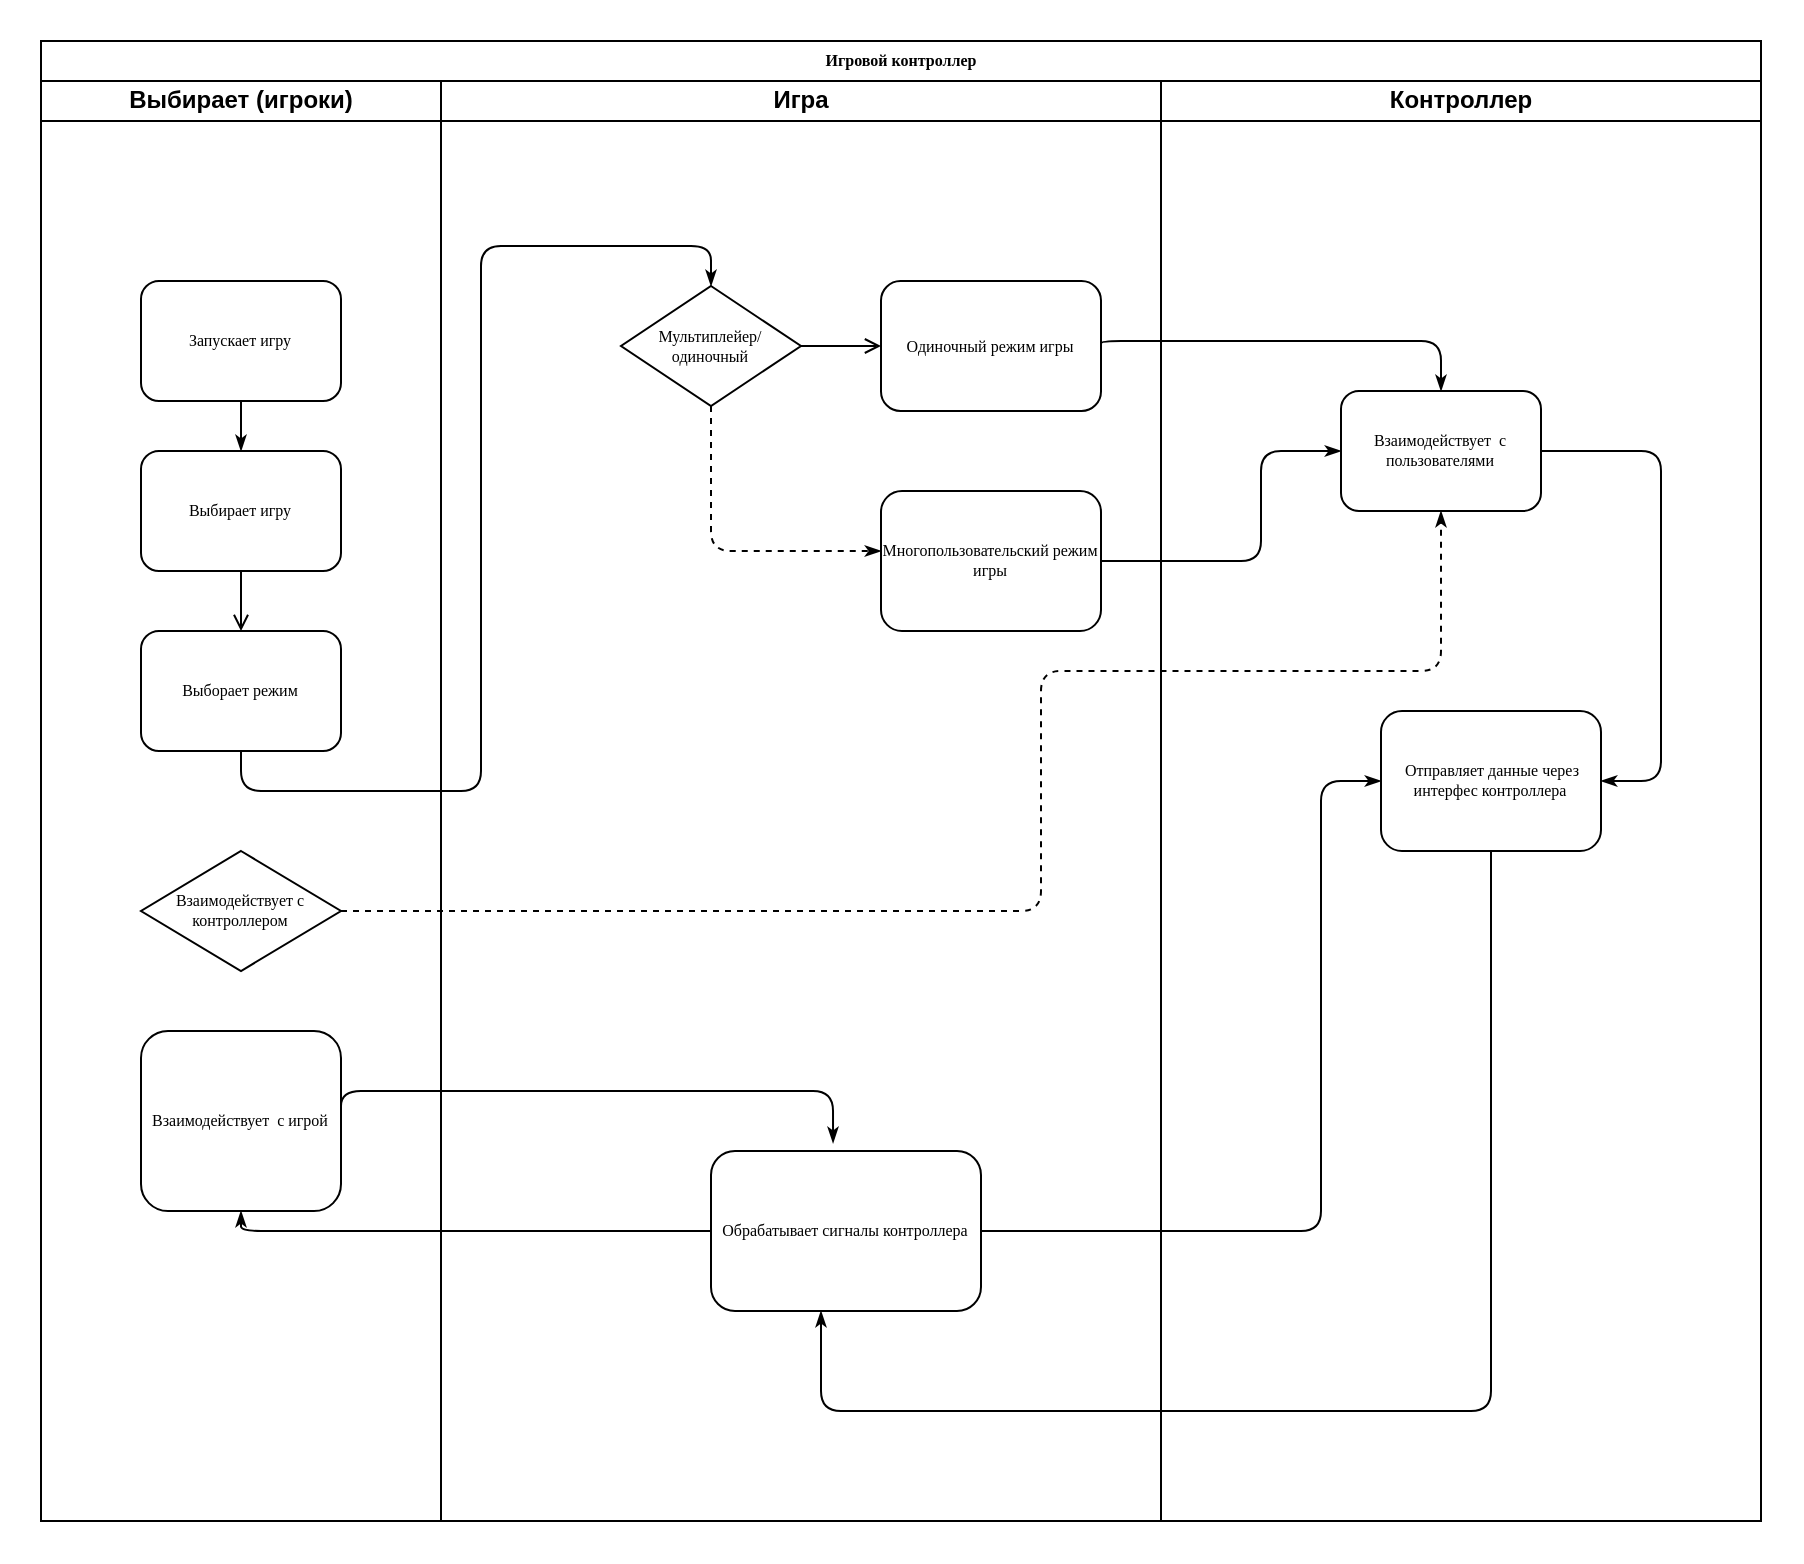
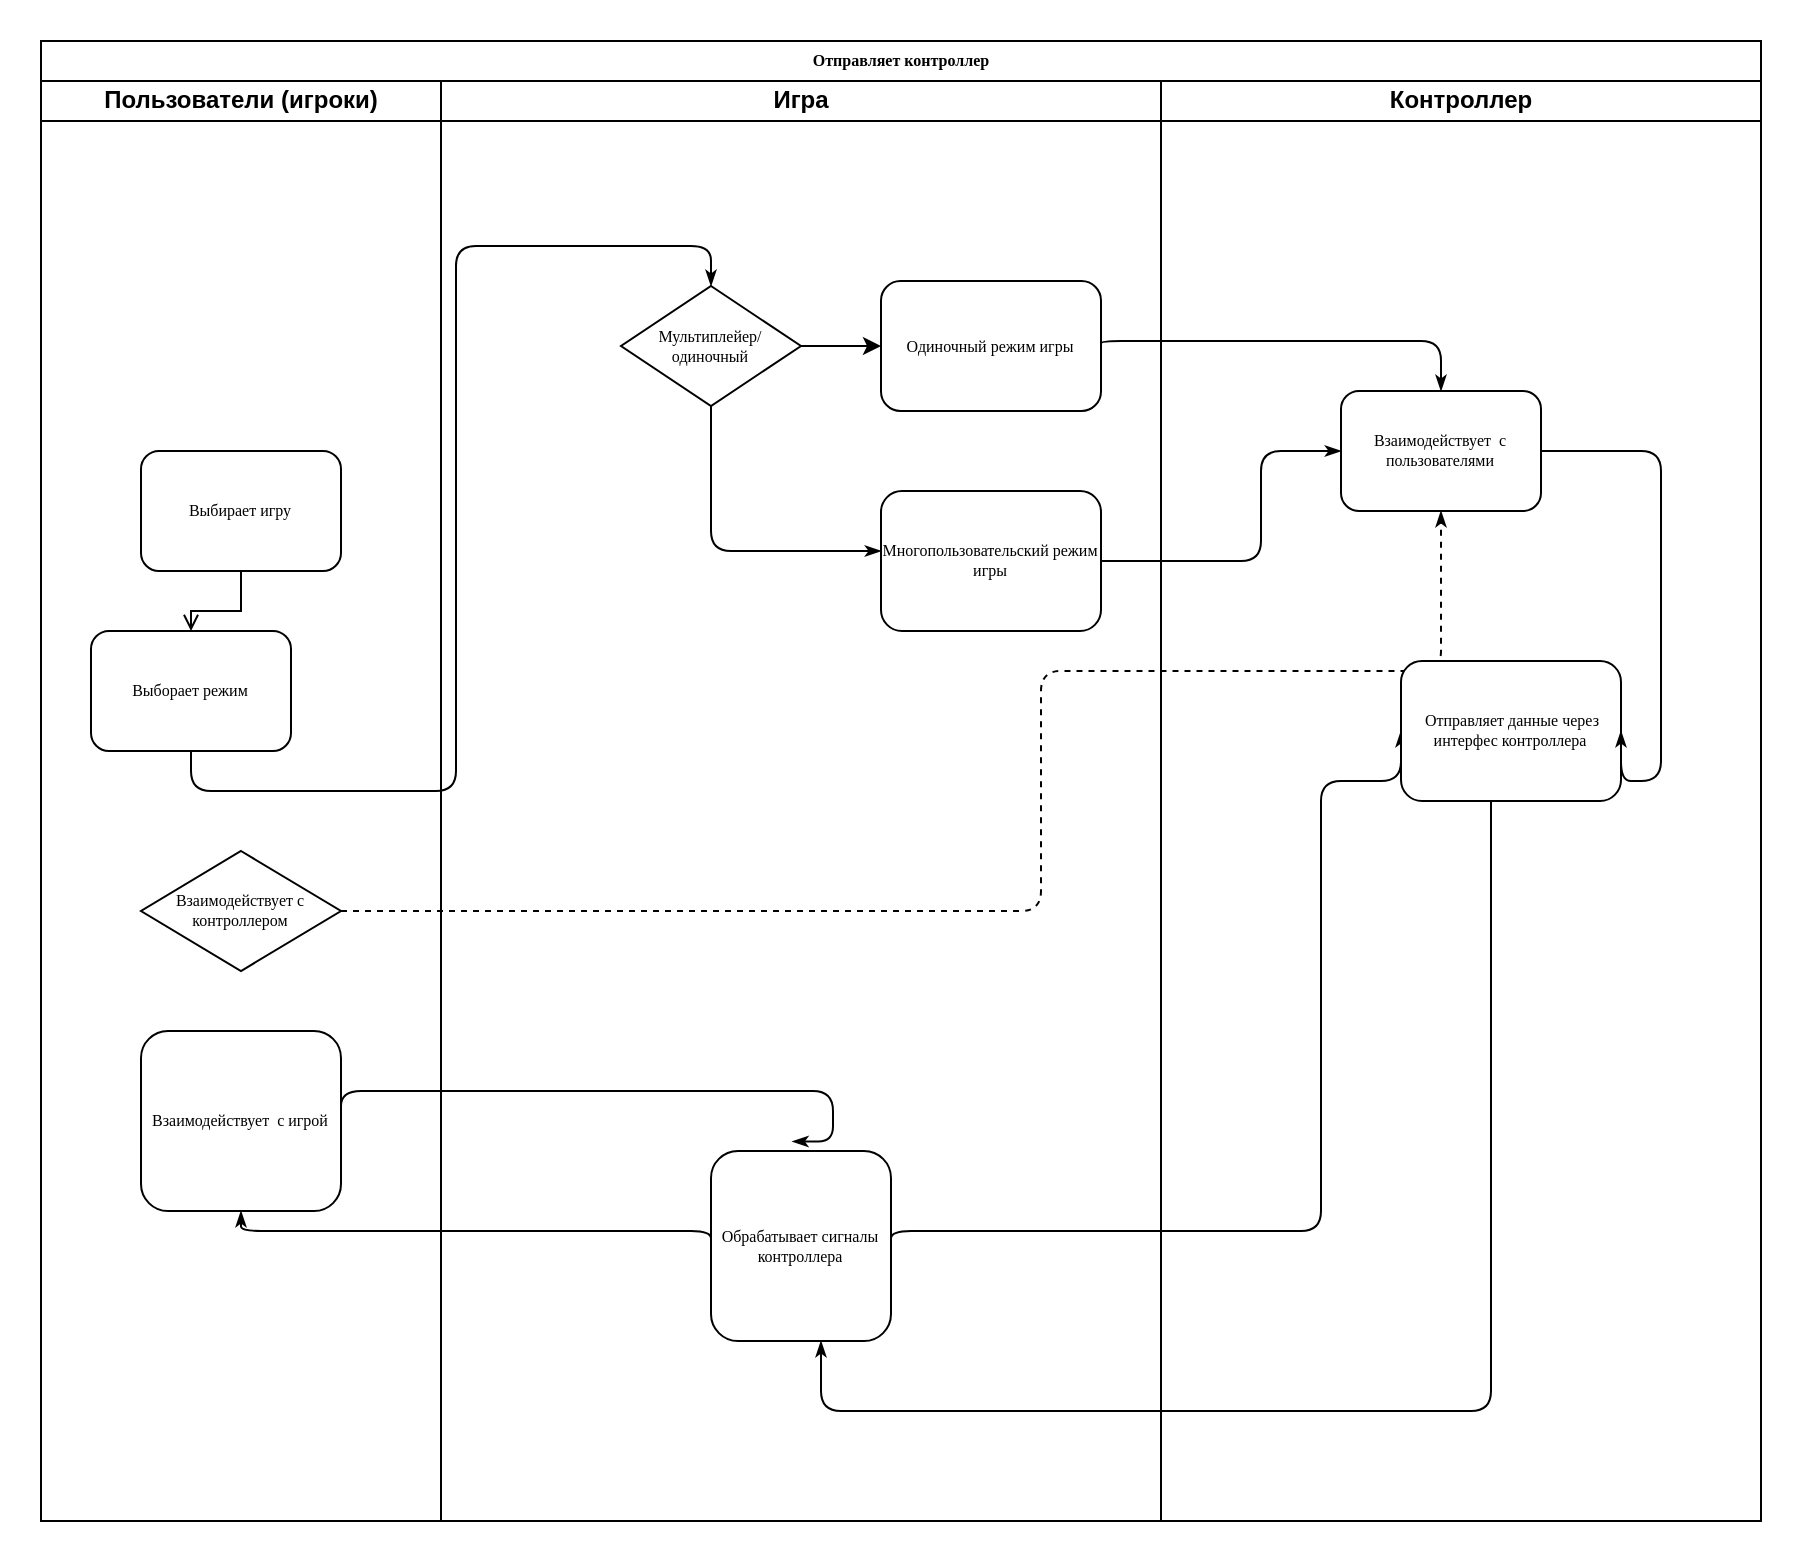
node "Игровой контроллер": label "Игровой контроллер" -> "Отправляет контроллер"
node "Выбирает (игроки)": label "Выбирает (игроки)" -> "Пользователи (игроки)"
node "Запускает игру": removed
edge "Мультиплейер/одиночный" -> "Одиночный режим игры": arrowhead open -> classic
edge "Запускает игру" -> "Выбирает игру": removed
edge "Мультиплейер/одиночный" -> "Многопользовательский режим игры": style dashed -> solid
node "Выборает режим": moved (241, 691) -> (191, 691)
node "Отправляет данные через интерфес контроллера": moved (1491, 781) -> (1511, 731)
node "Обрабатывает сигналы контроллера": size 270x160 -> 180x190
